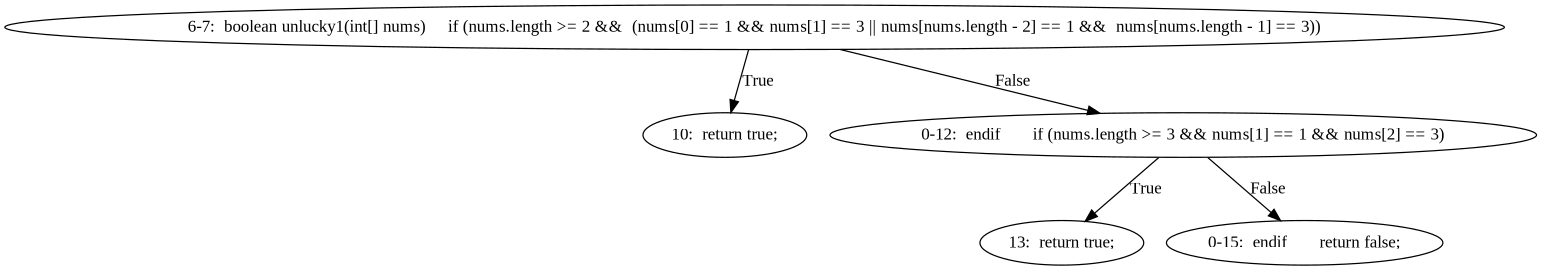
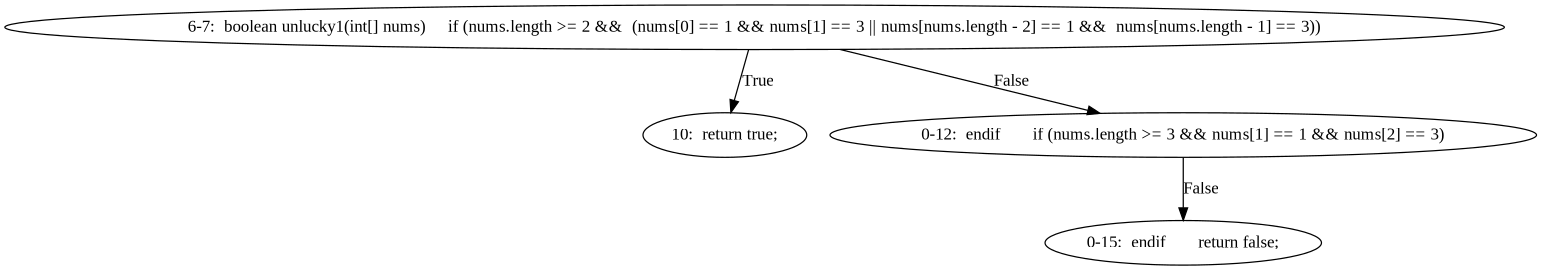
node "13:  return true;": removed
